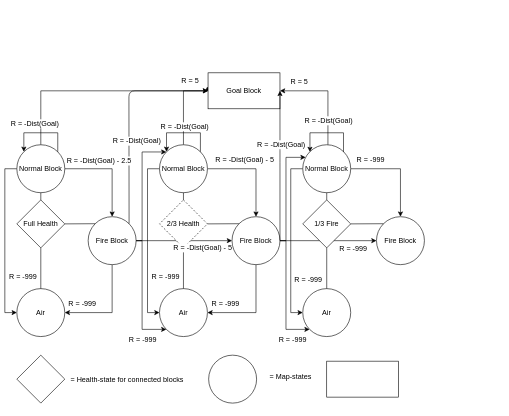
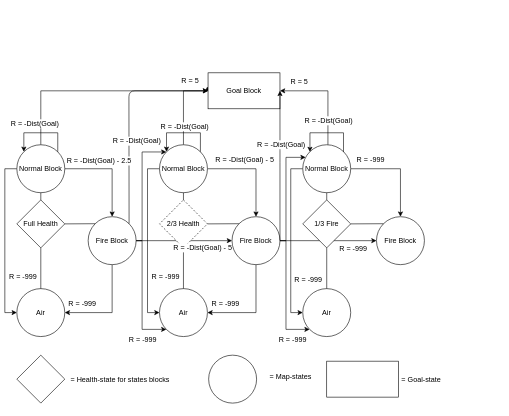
node "= Health-state for connected blocks": label "= Health-state for connected blocks" -> "= Health-state for states blocks"
node "= Goal-state": added
